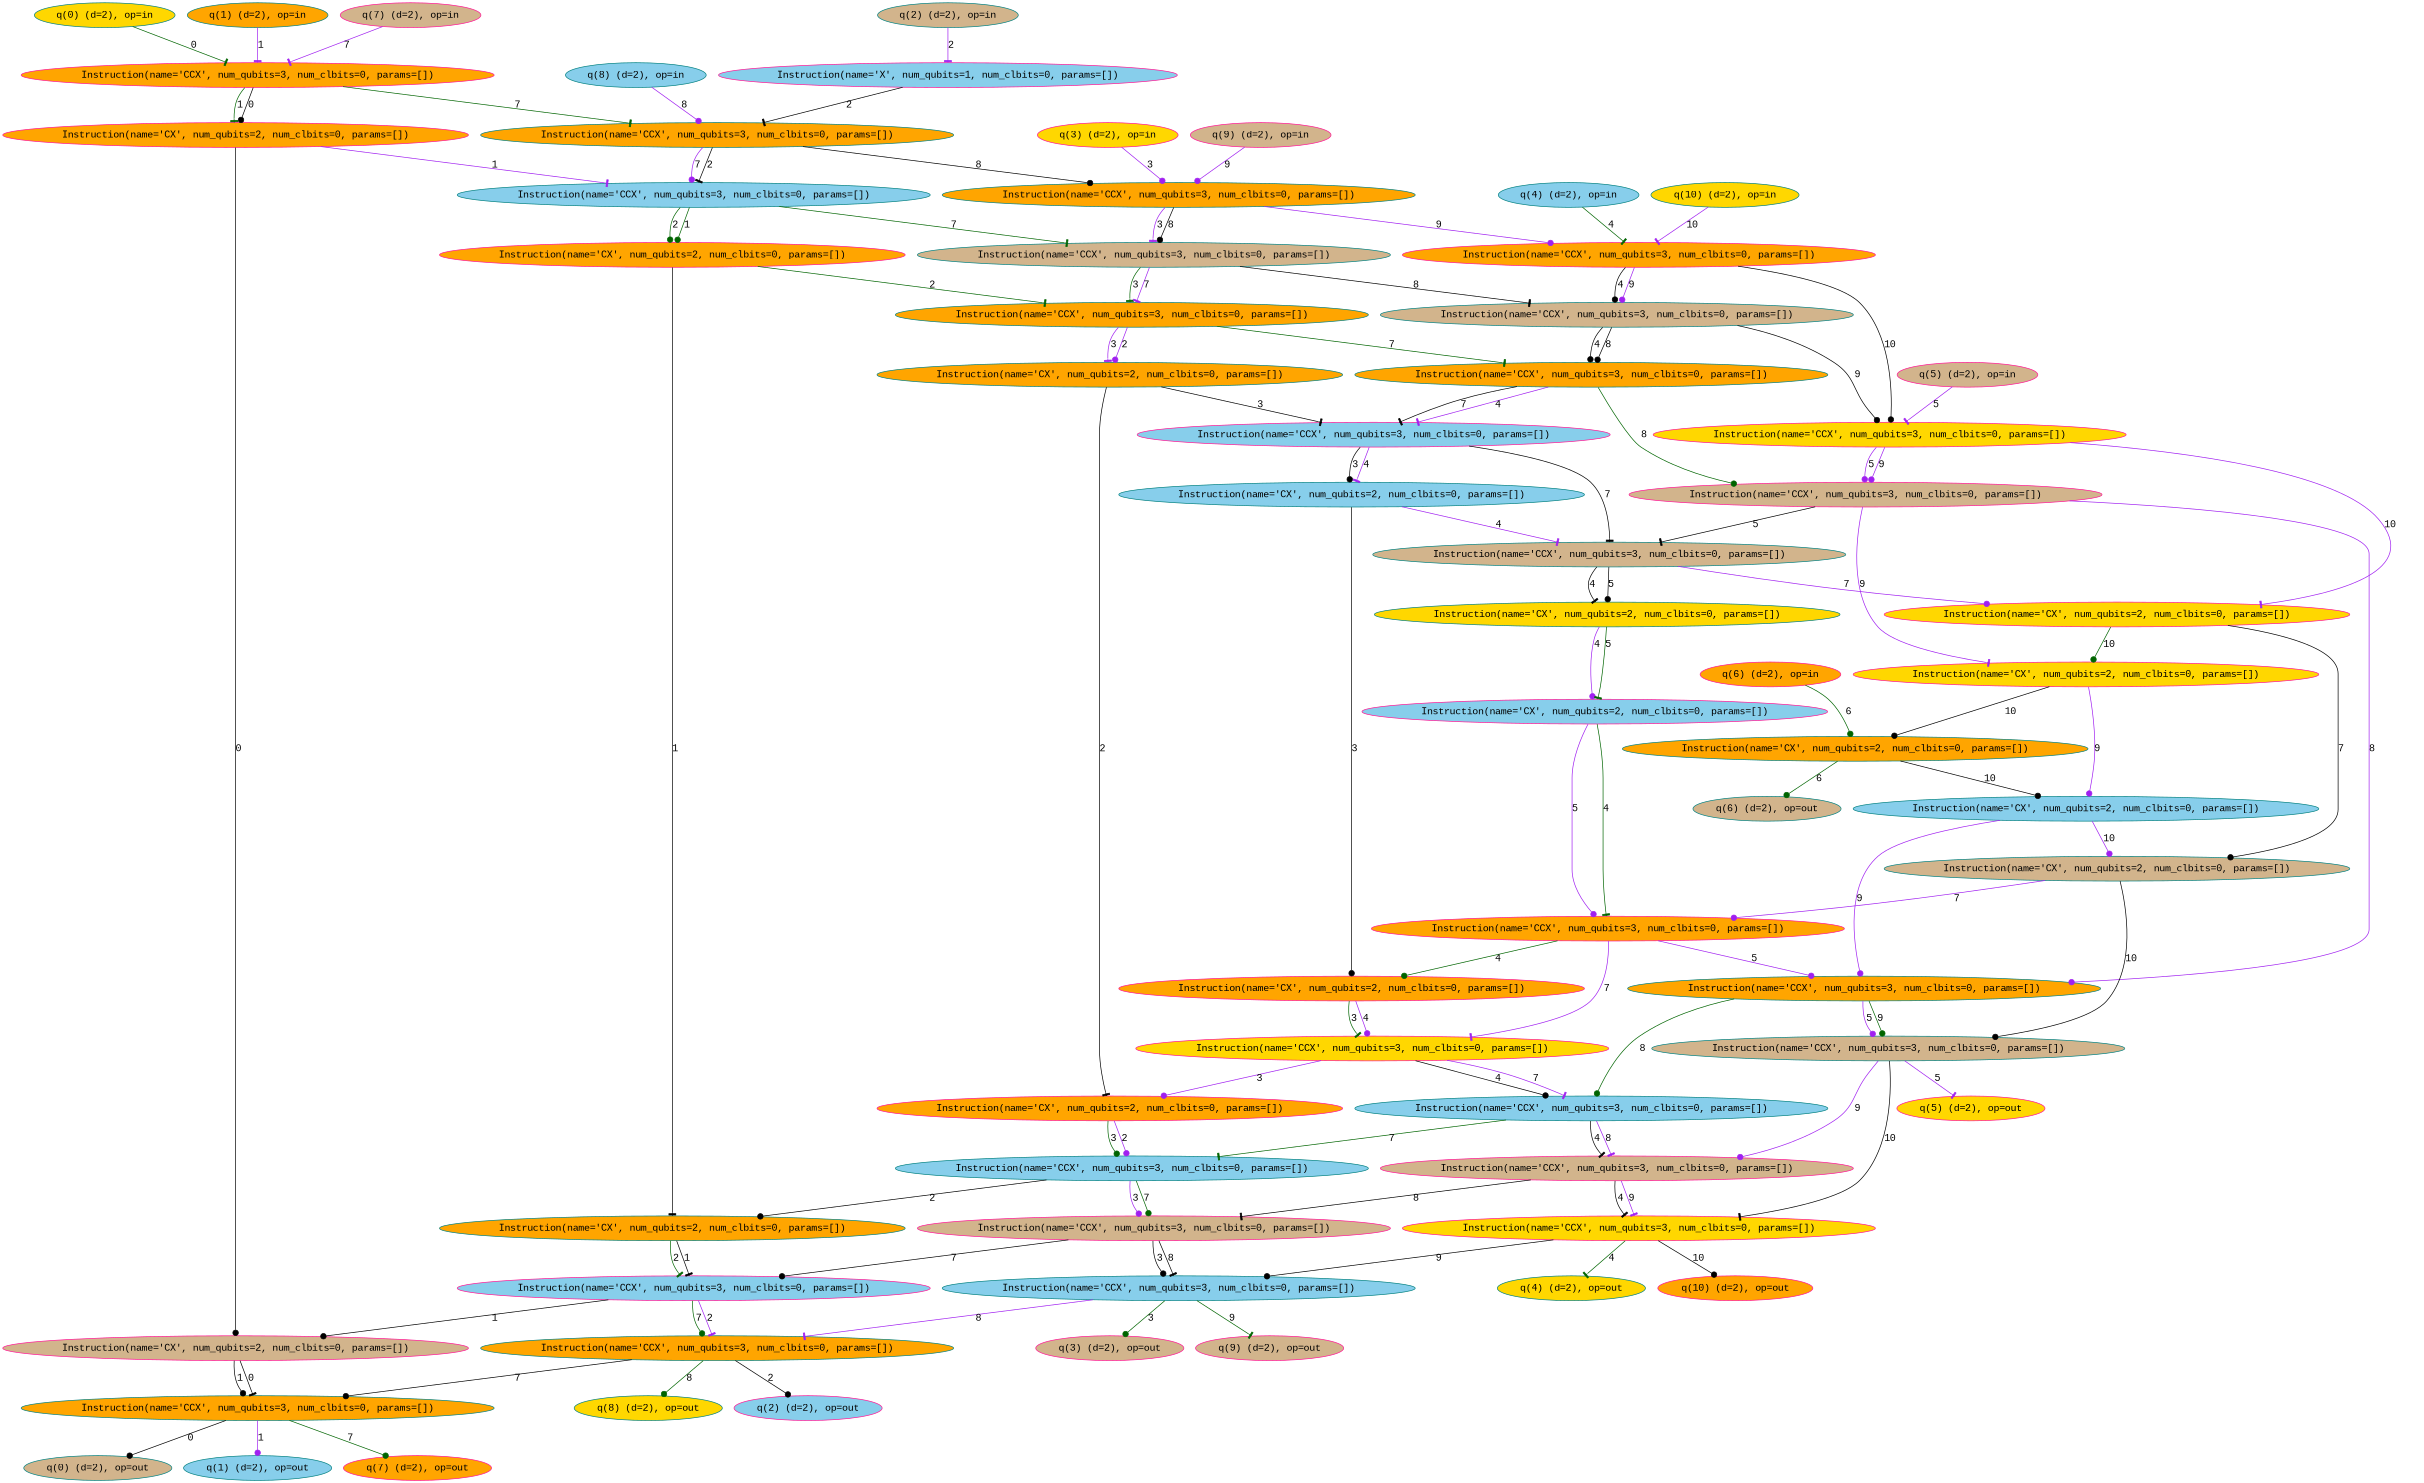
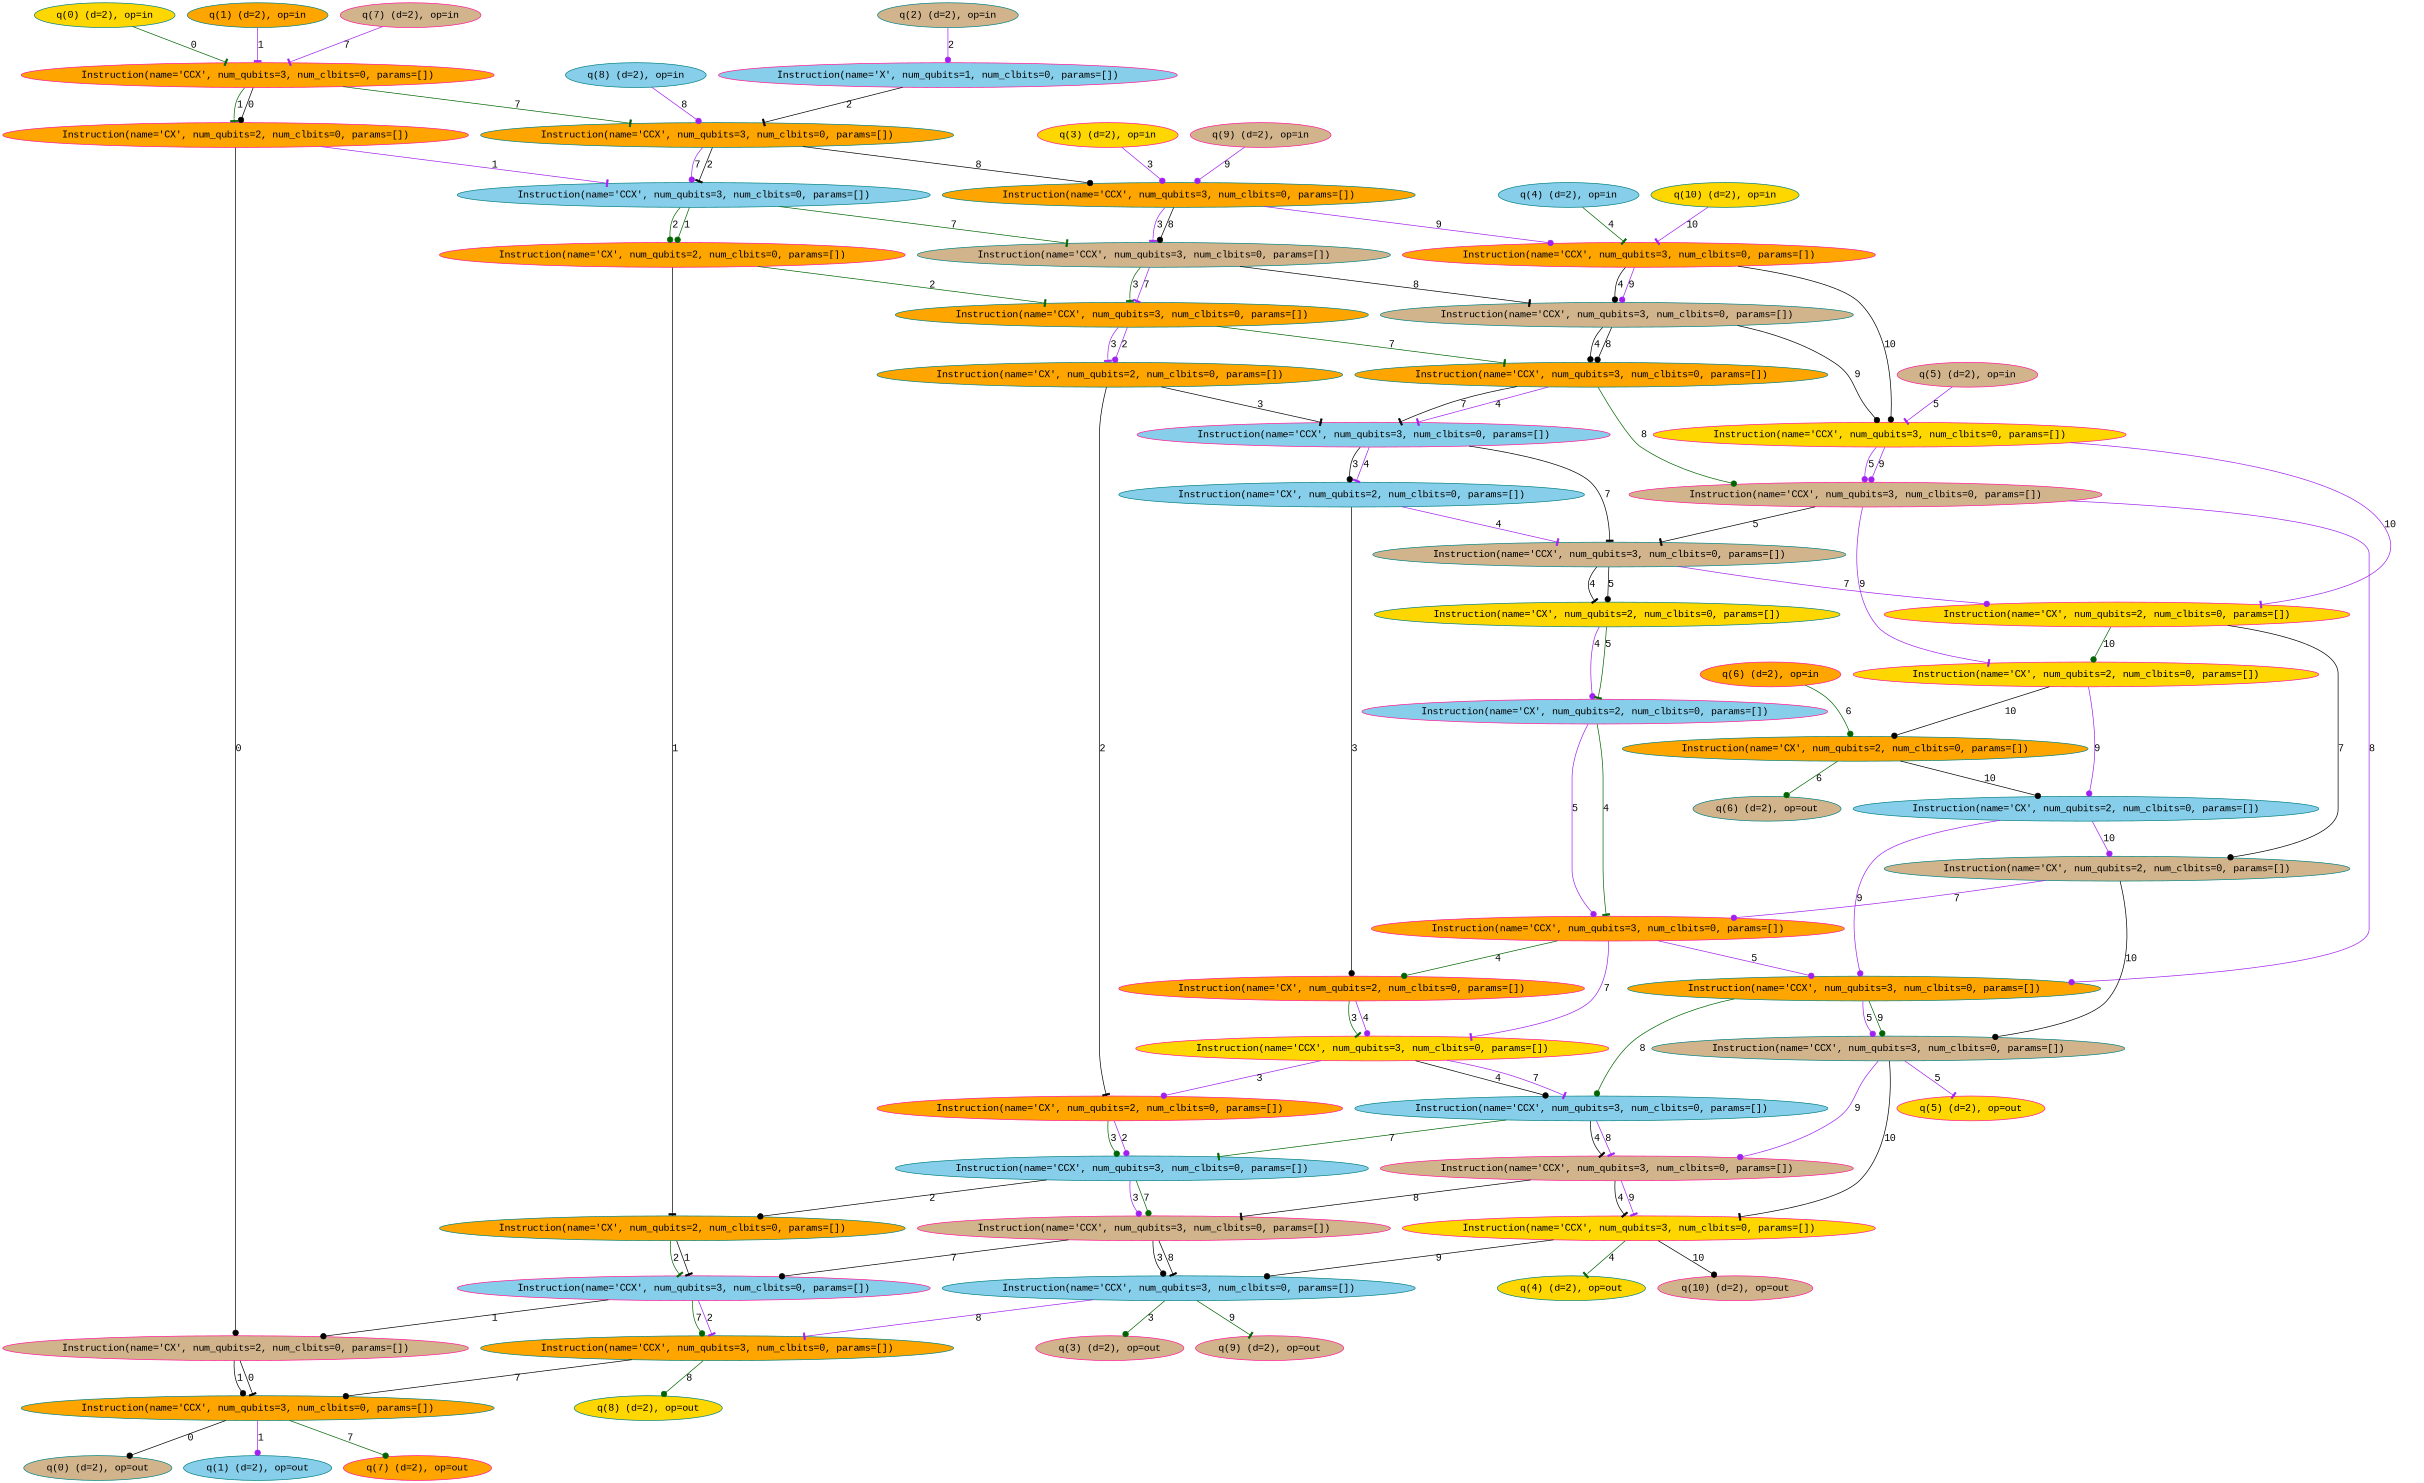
edge "q(2) (d=2), op=in" -> "Instruction(name='X', num_qubits=1, num_clbits=0, params=[])": arrowhead tee -> dot
node "q(10) (d=2), op=out": fillcolor orange -> tan
node "q(2) (d=2), op=out": removed
